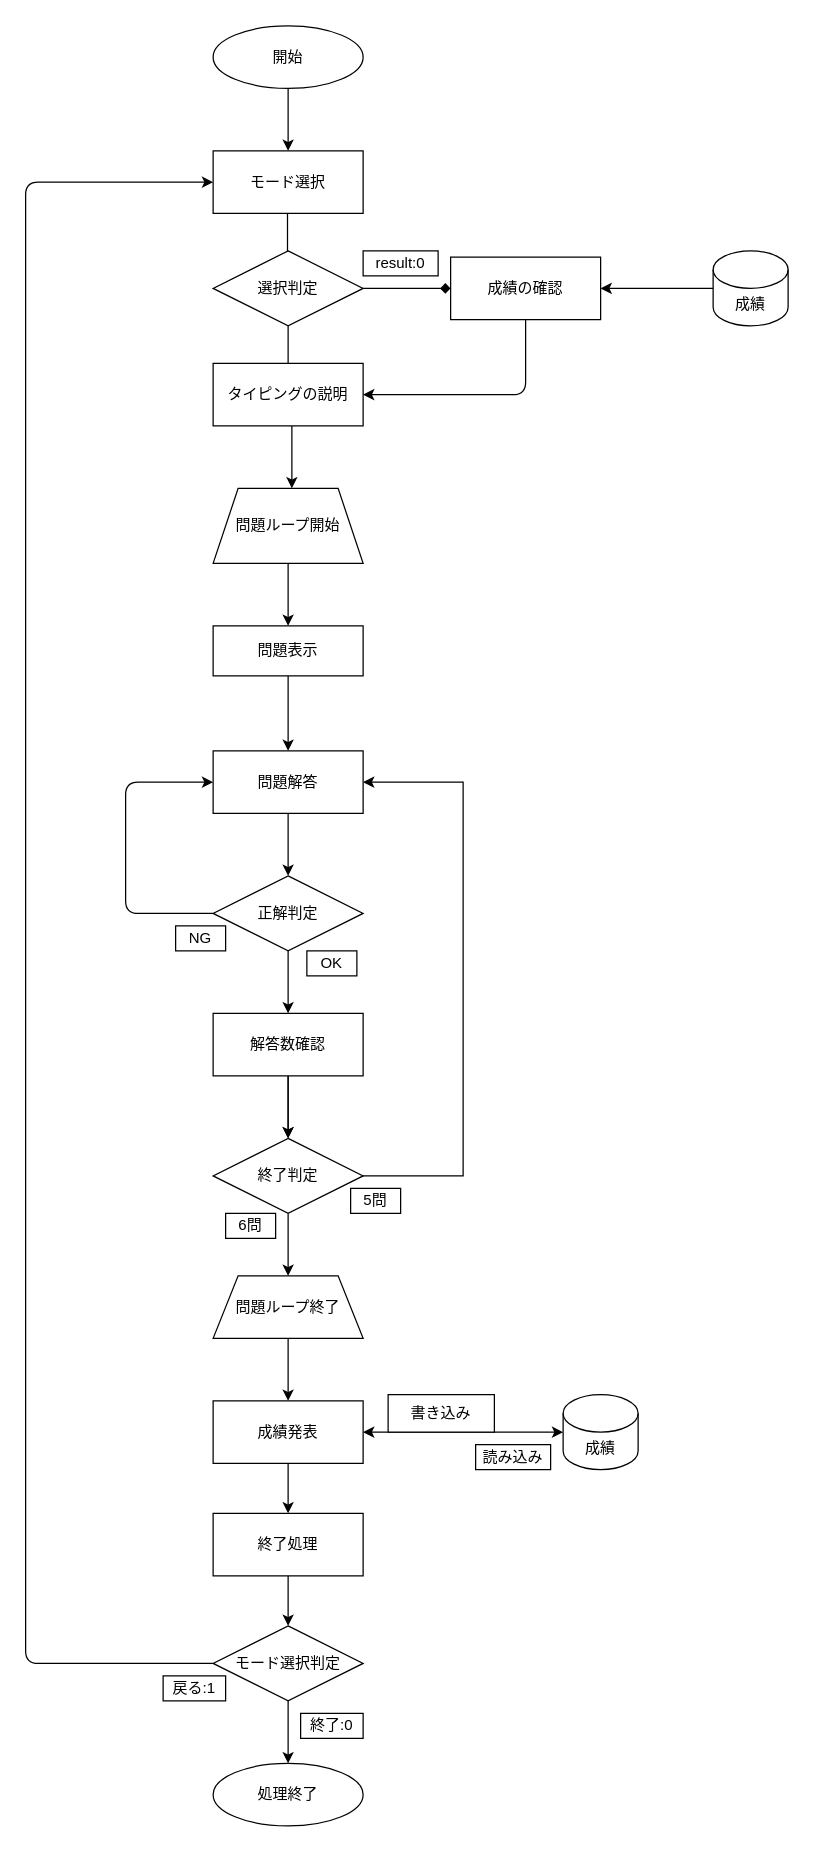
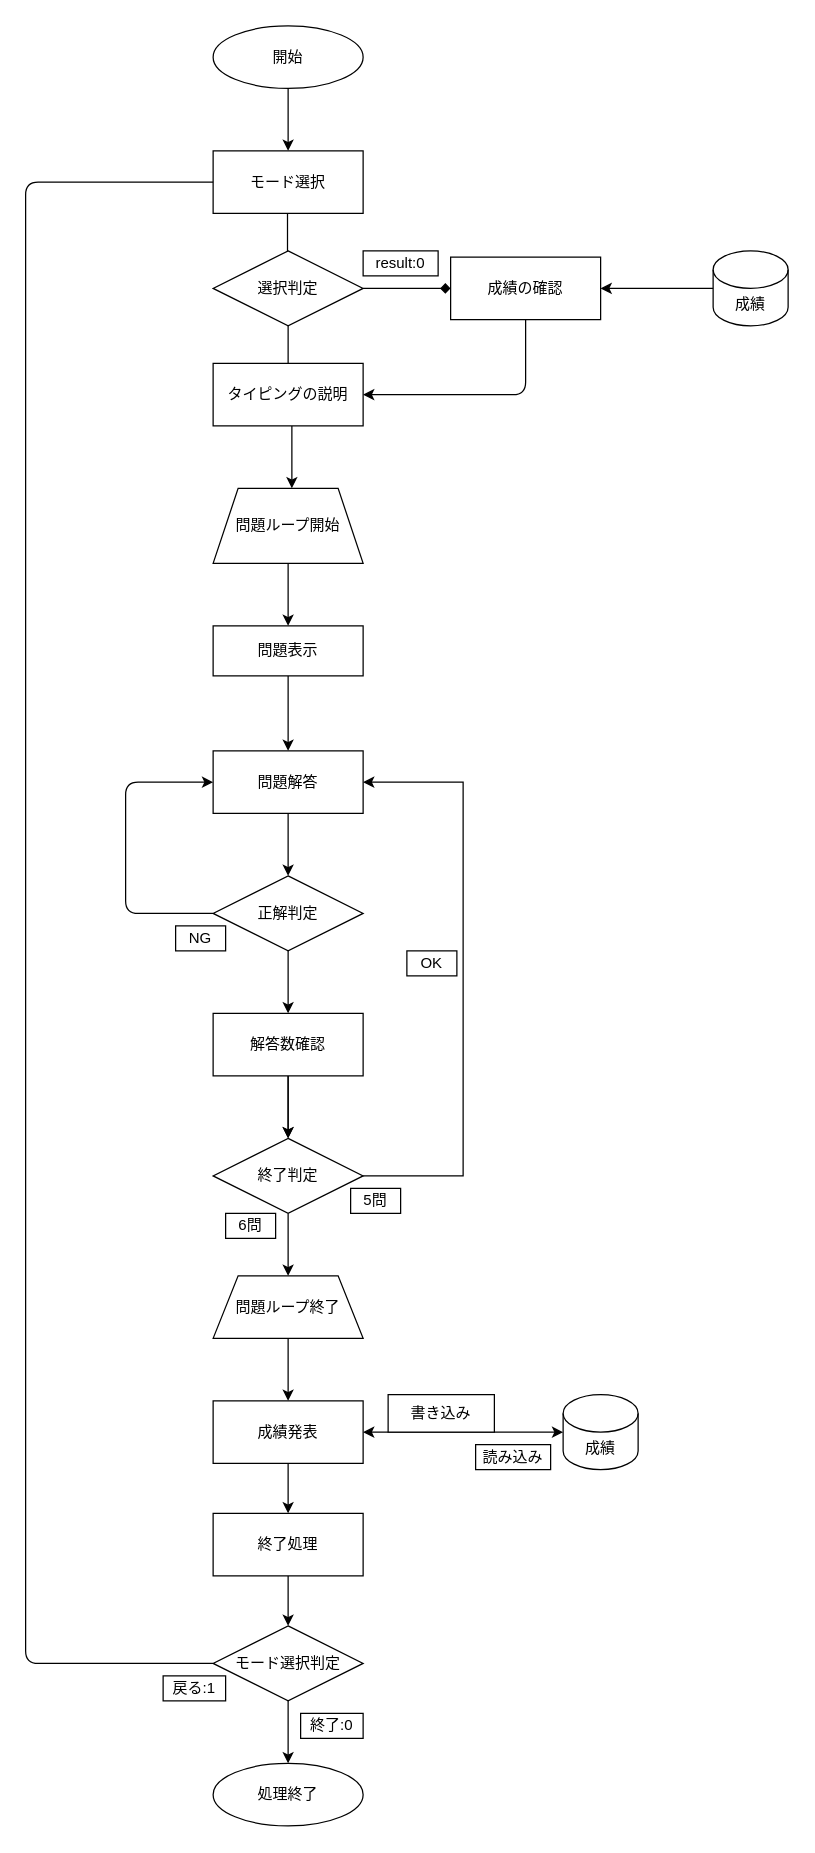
edge "モード選択判定" -> "モード選択": arrowhead classic -> none
node "OK": moved (332, 963) -> (432, 963)
